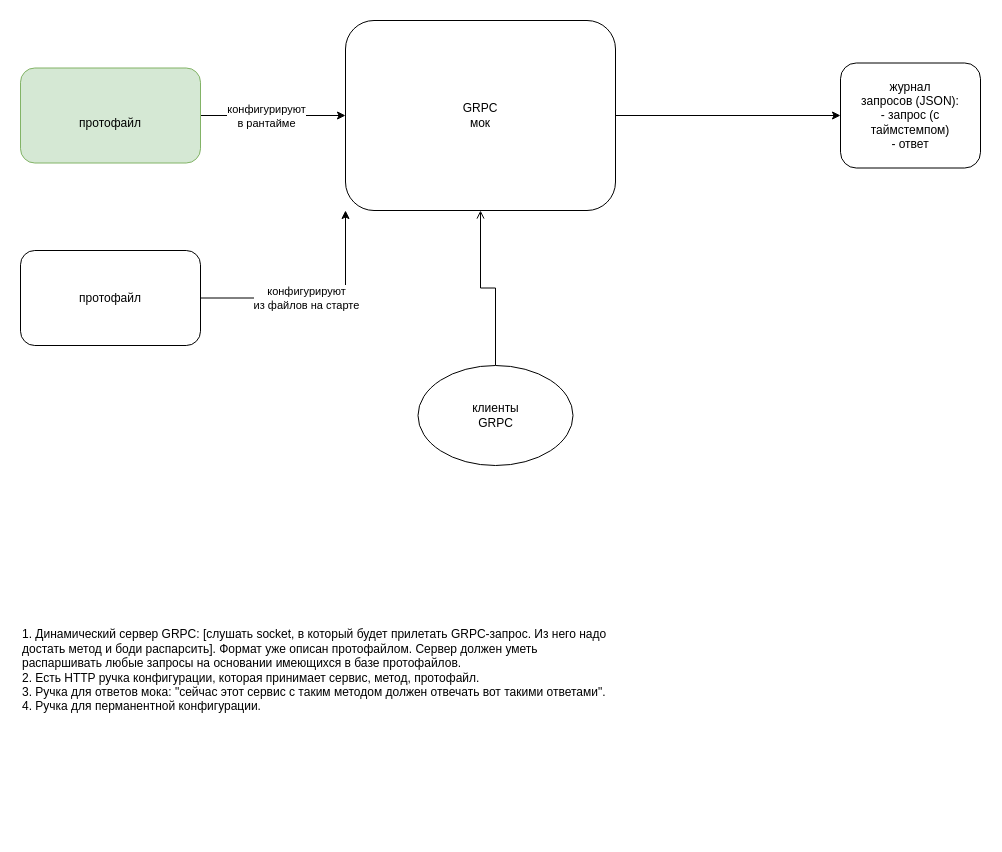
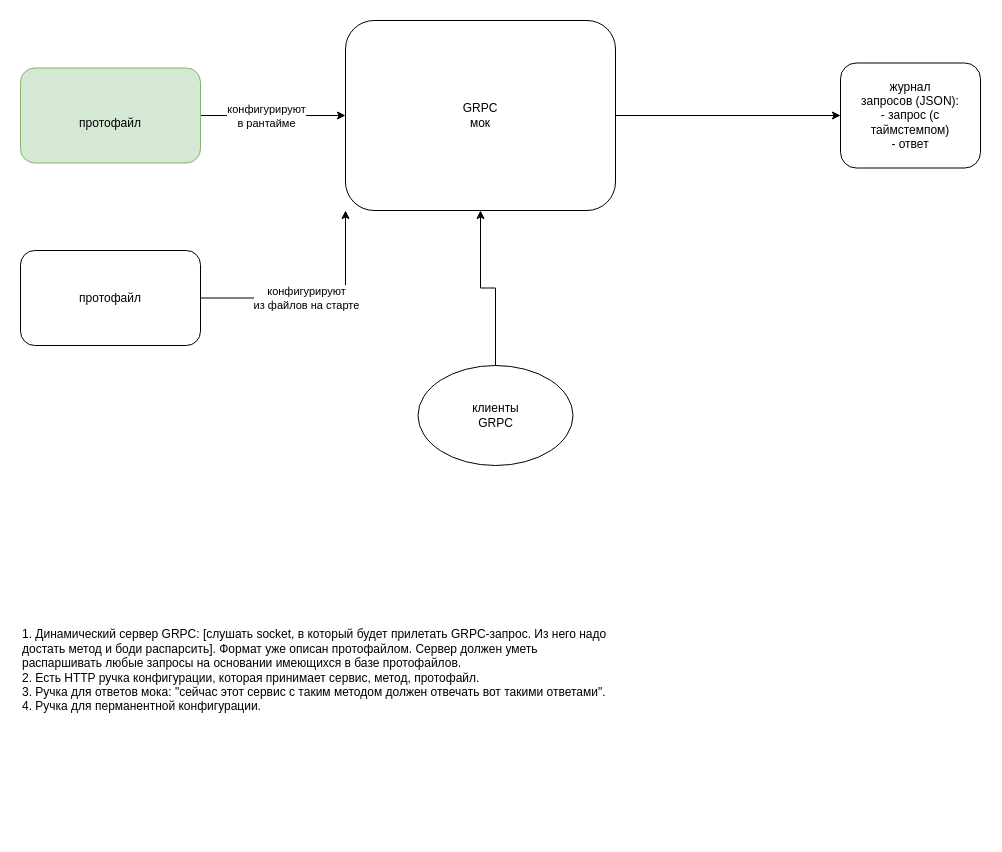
edge "клиенты GRPC" -> "GRPC мок": arrowhead open -> classic
